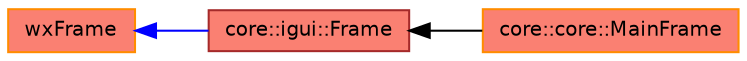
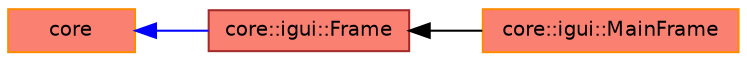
node "wxFrame": label "wxFrame" -> "core"
node "core::core::MainFrame": label "core::core::MainFrame" -> "core::igui::MainFrame"
